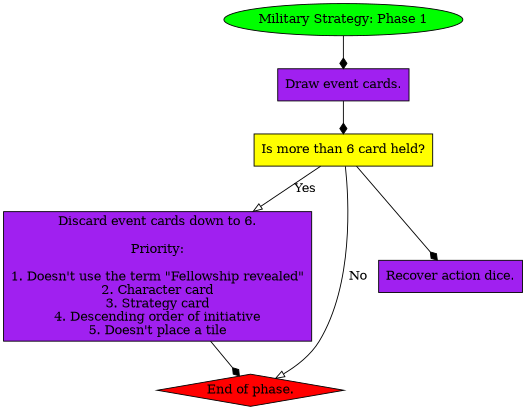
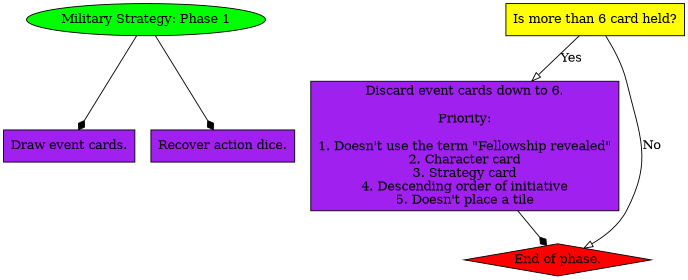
edge "Draw event cards." -> "Is more than 6 card held?": removed
edge "Is more than 6 card held?" -> "Recover action dice.": now "Military Strategy: Phase 1" -> "Recover action dice."
